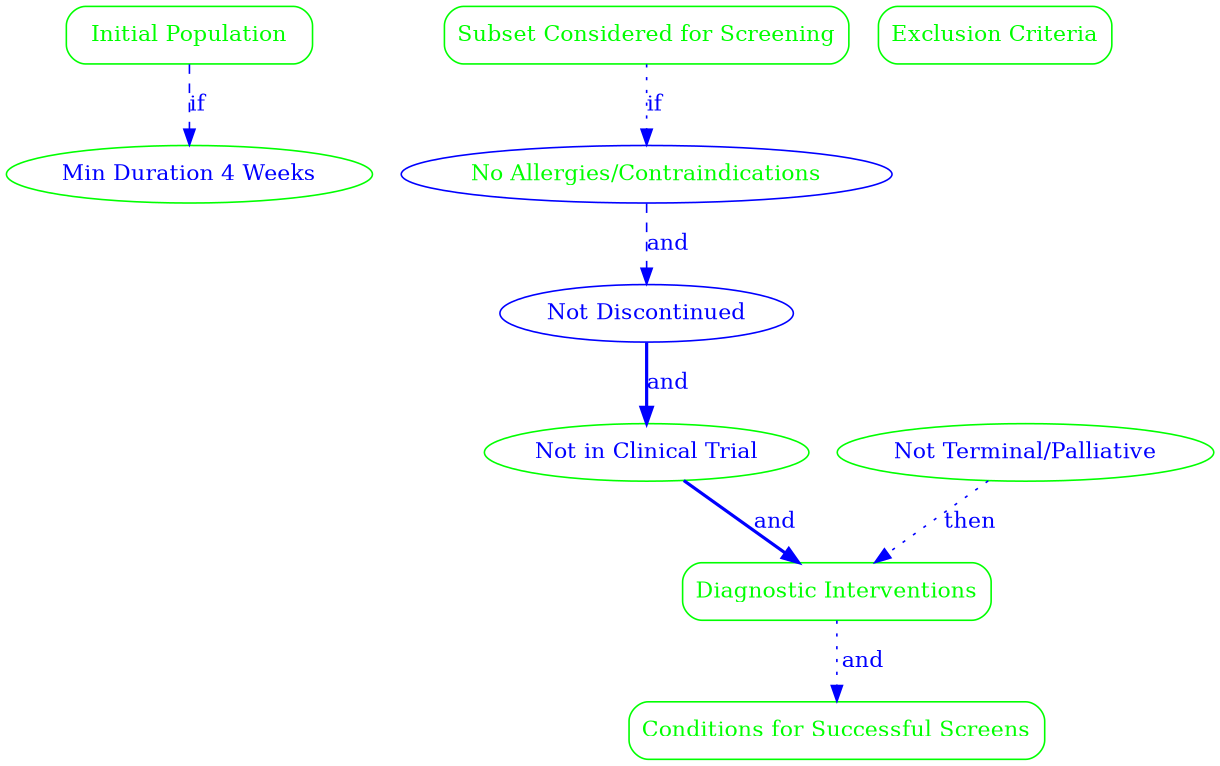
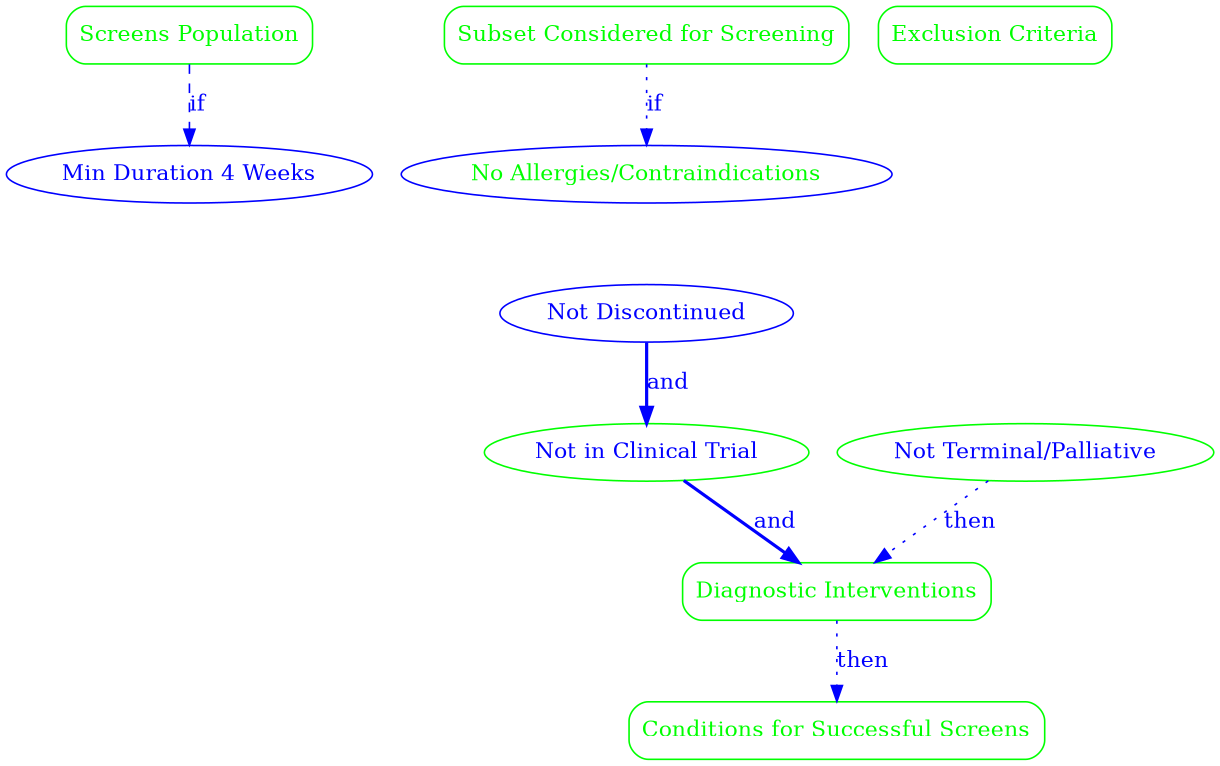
node "Initial Population": label "Initial Population" -> "Screens Population"
node "Min Duration 4 Weeks": color green -> blue
edge "No Allergies/Contraindications" -> "Not Discontinued": removed, label "and"
edge "Diagnostic Interventions" -> "Conditions for Successful Screens": label "and" -> "then"
